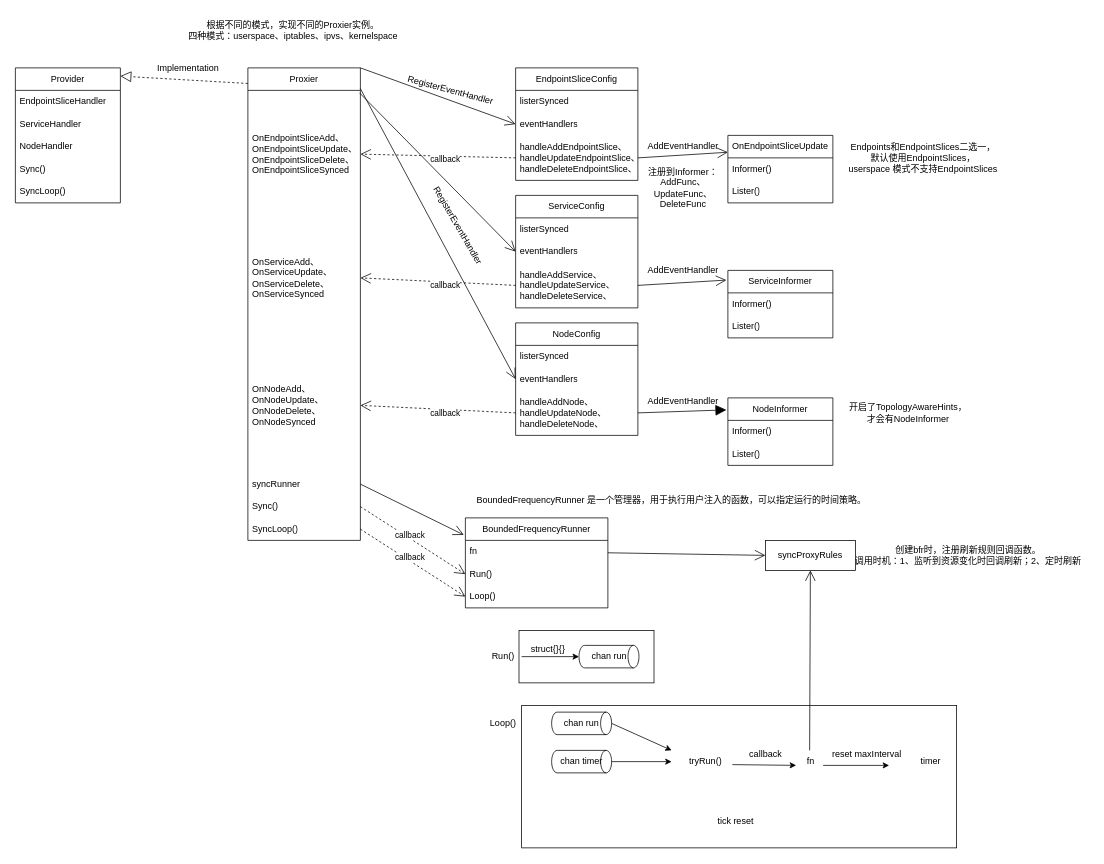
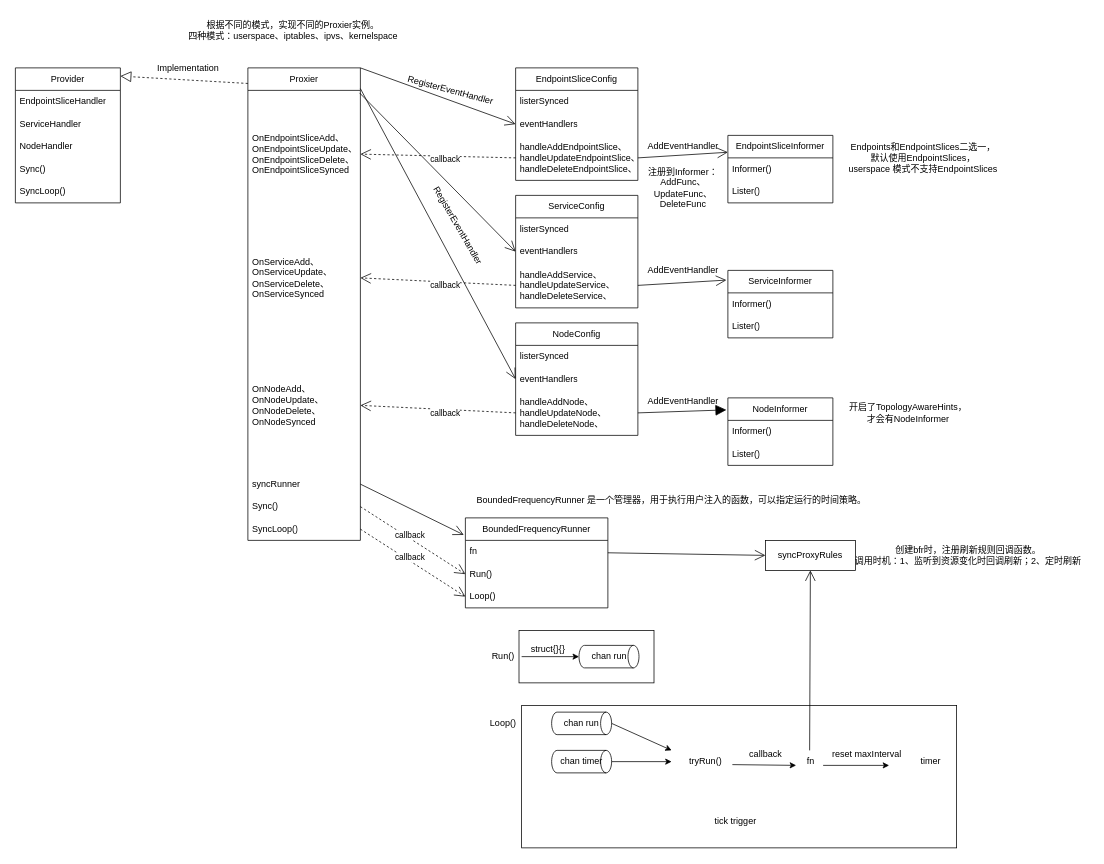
node "OnEndpointSliceUpdate": label "OnEndpointSliceUpdate" -> "EndpointSliceInformer"
node "tick reset": label "tick reset" -> "tick trigger"
